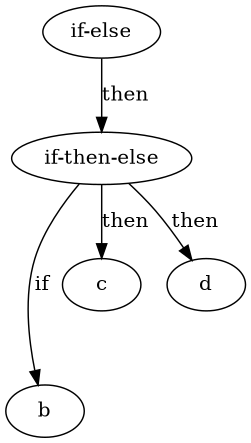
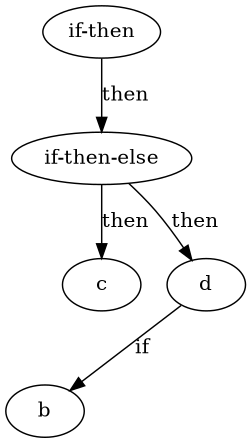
node "if-else": label "if-else" -> "if-then"
edge "if-then-else" -> "b": now "d" -> "b"
